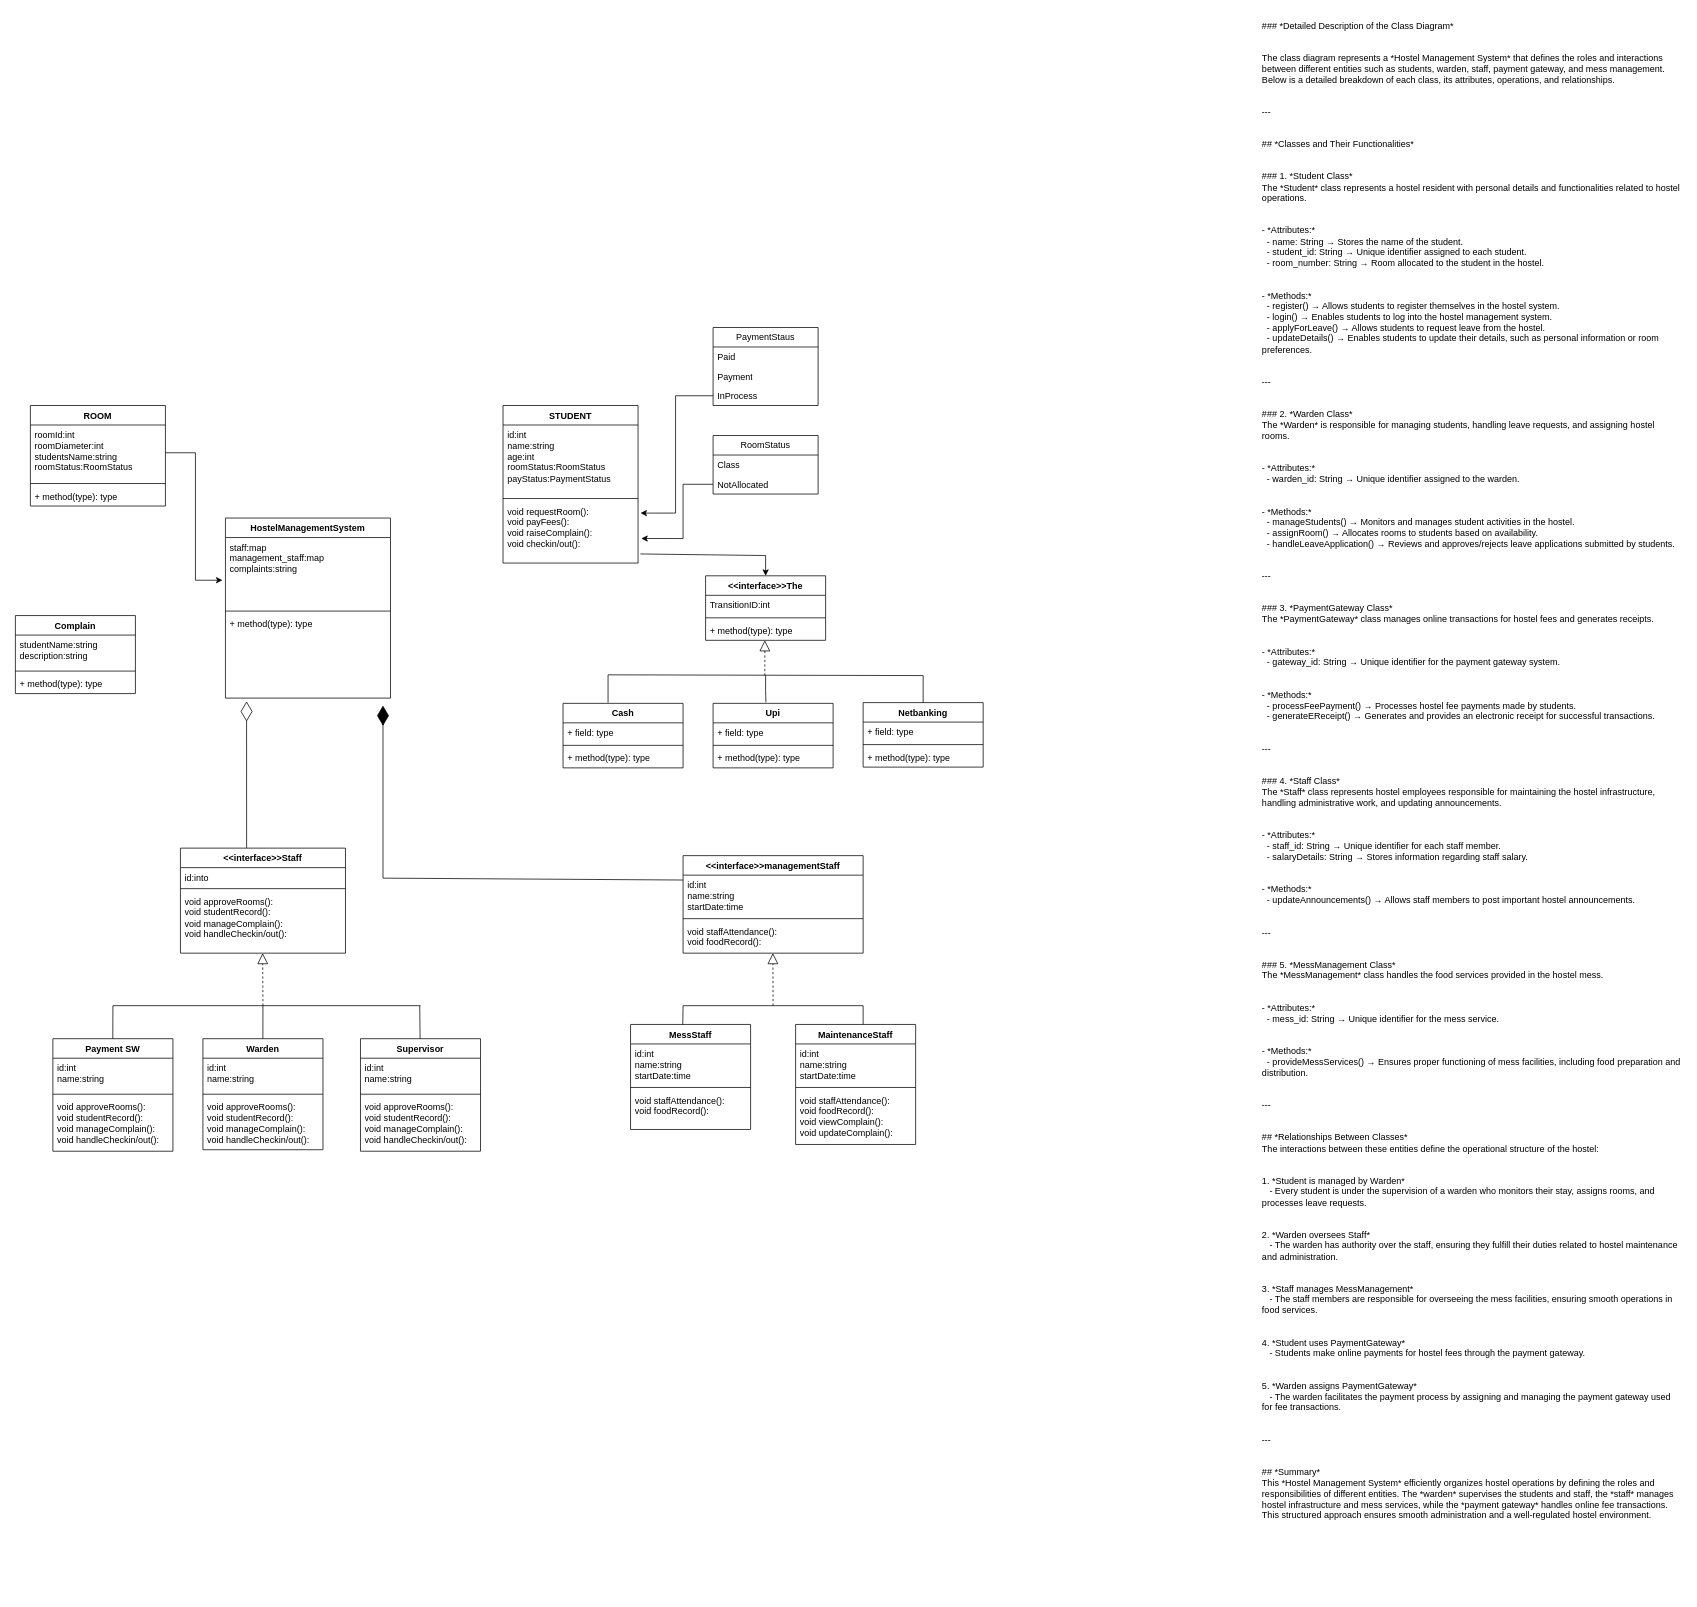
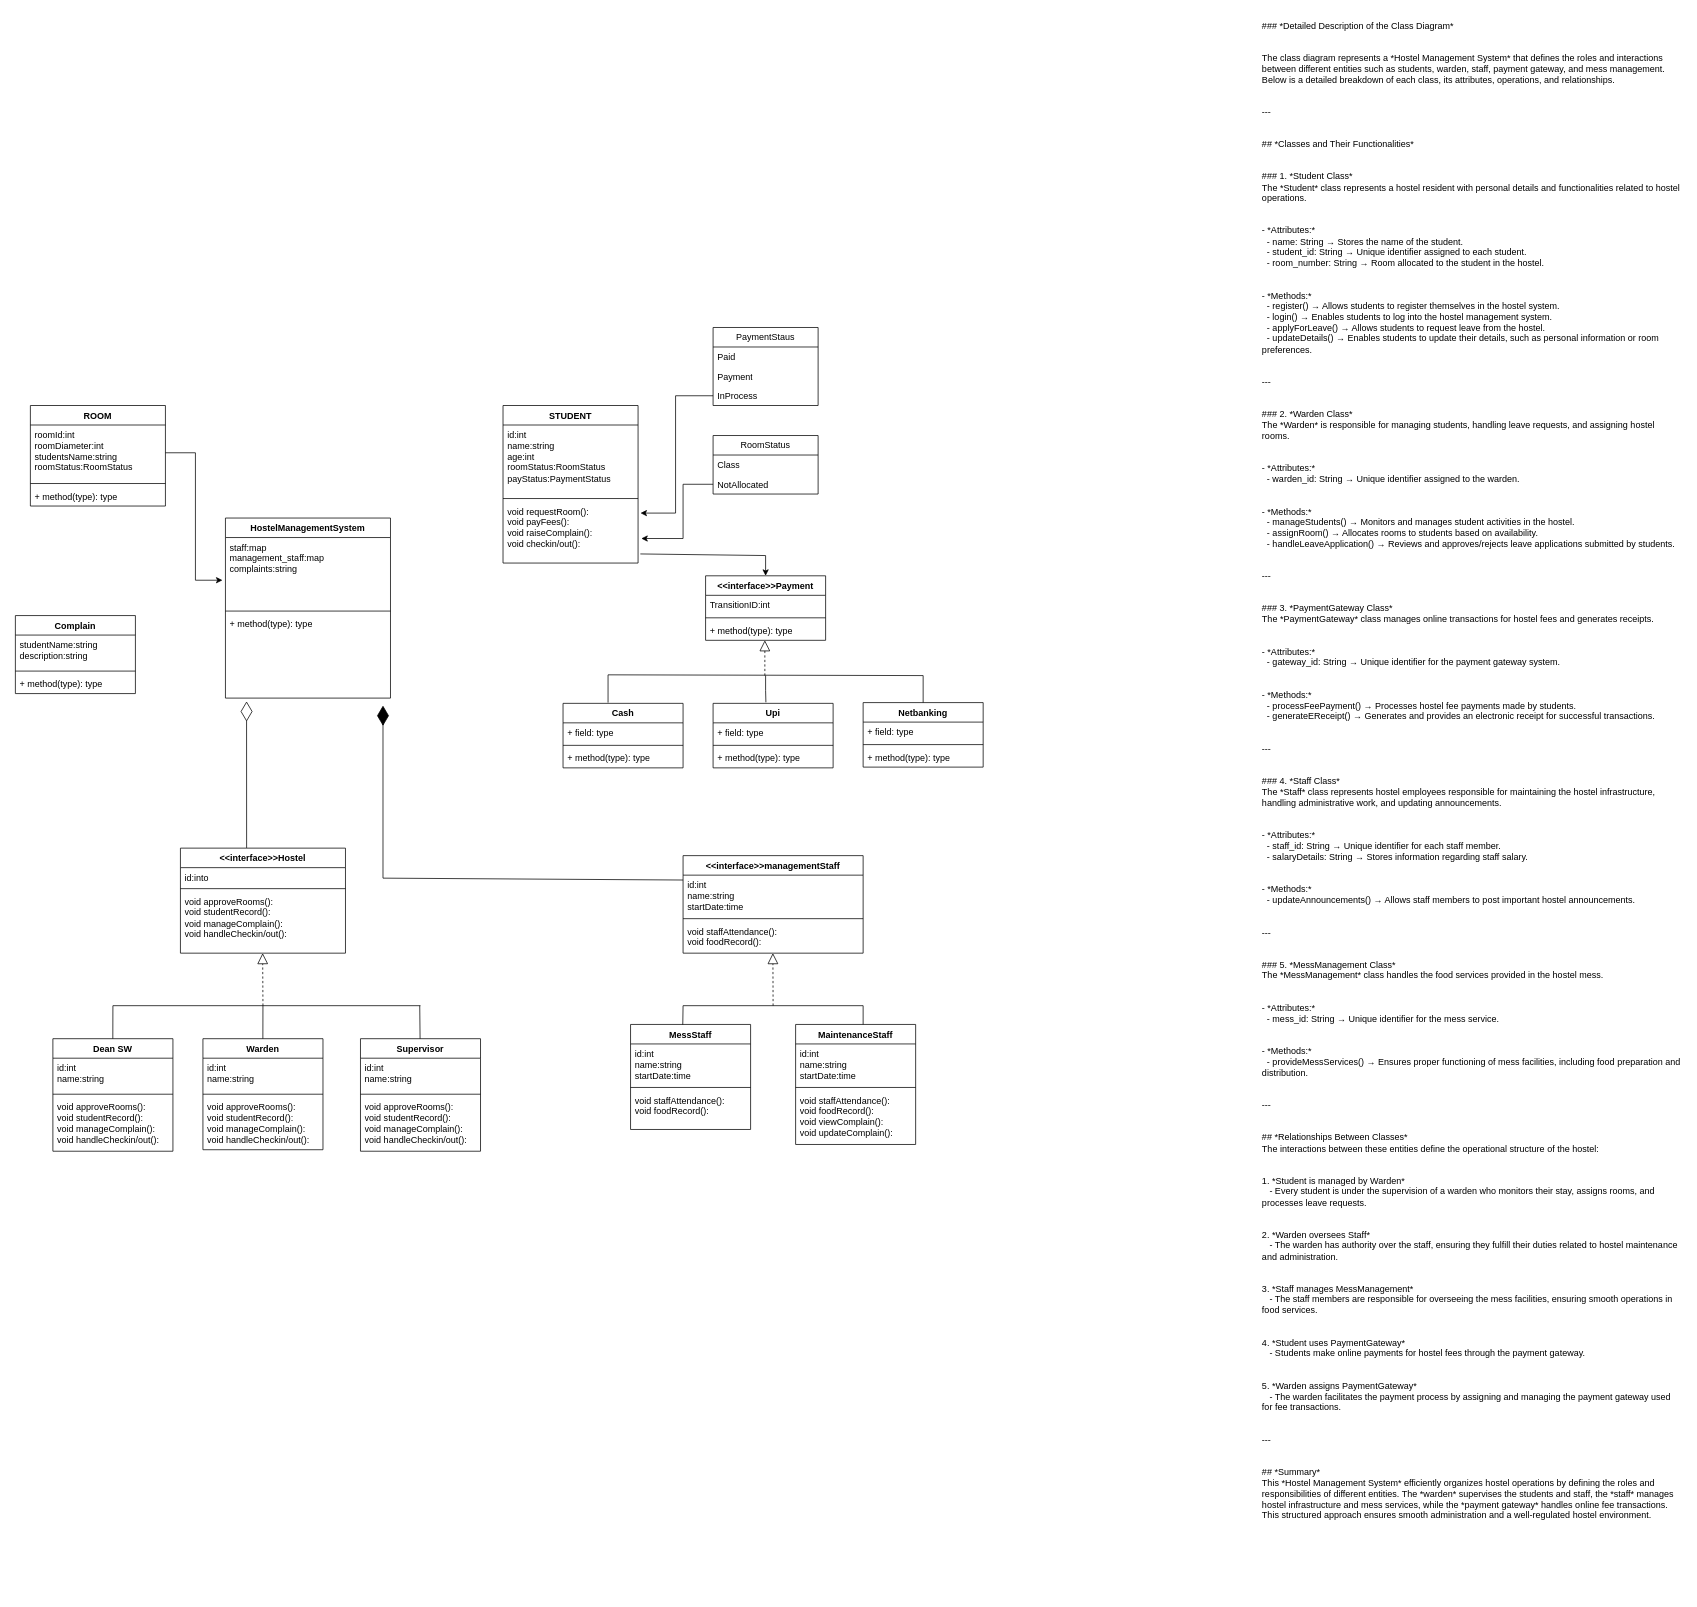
node "<<interface>>The": label "<<interface>>The" -> "<<interface>>Payment"
node "<<interface>>Staff": label "<<interface>>Staff" -> "<<interface>>Hostel"
node "Payment SW": label "Payment SW" -> "Dean SW"
